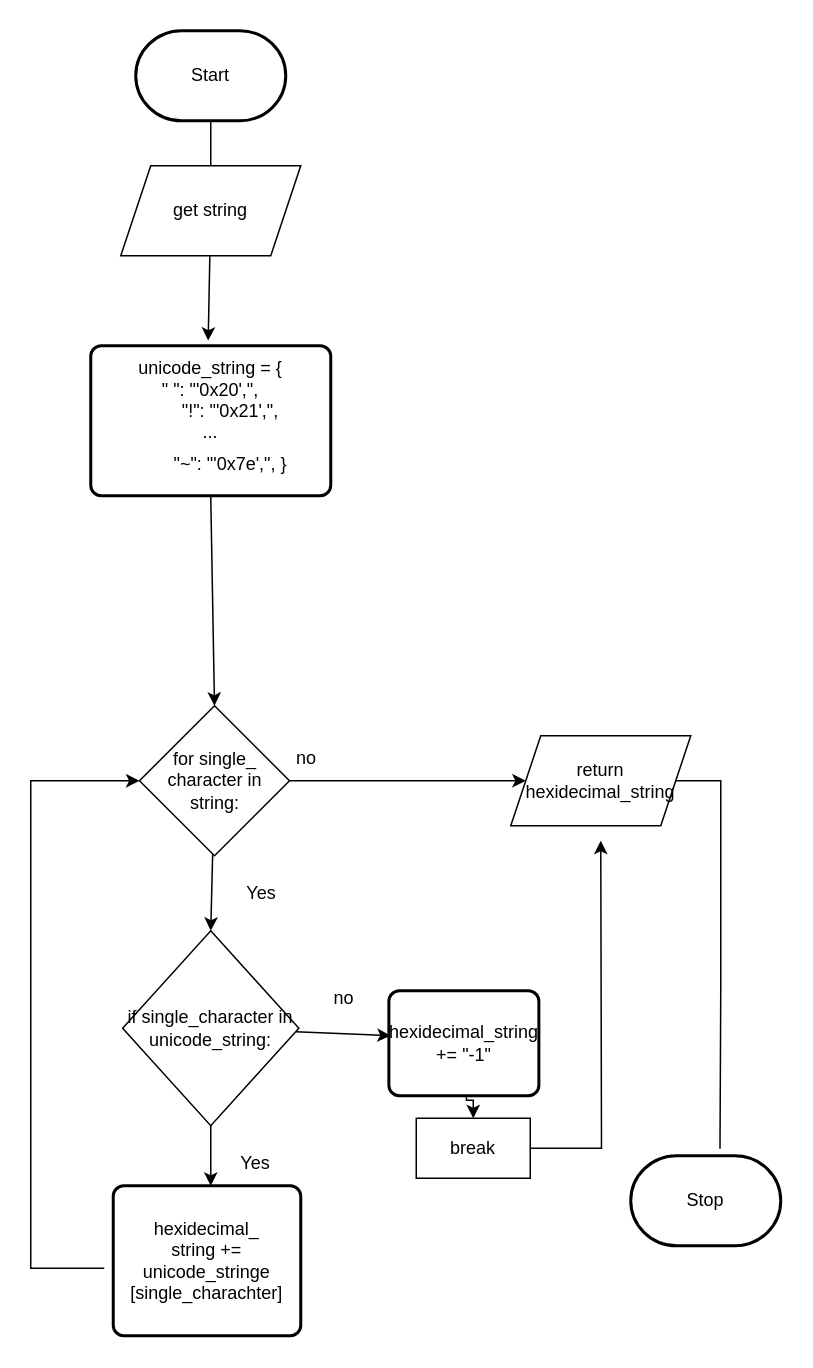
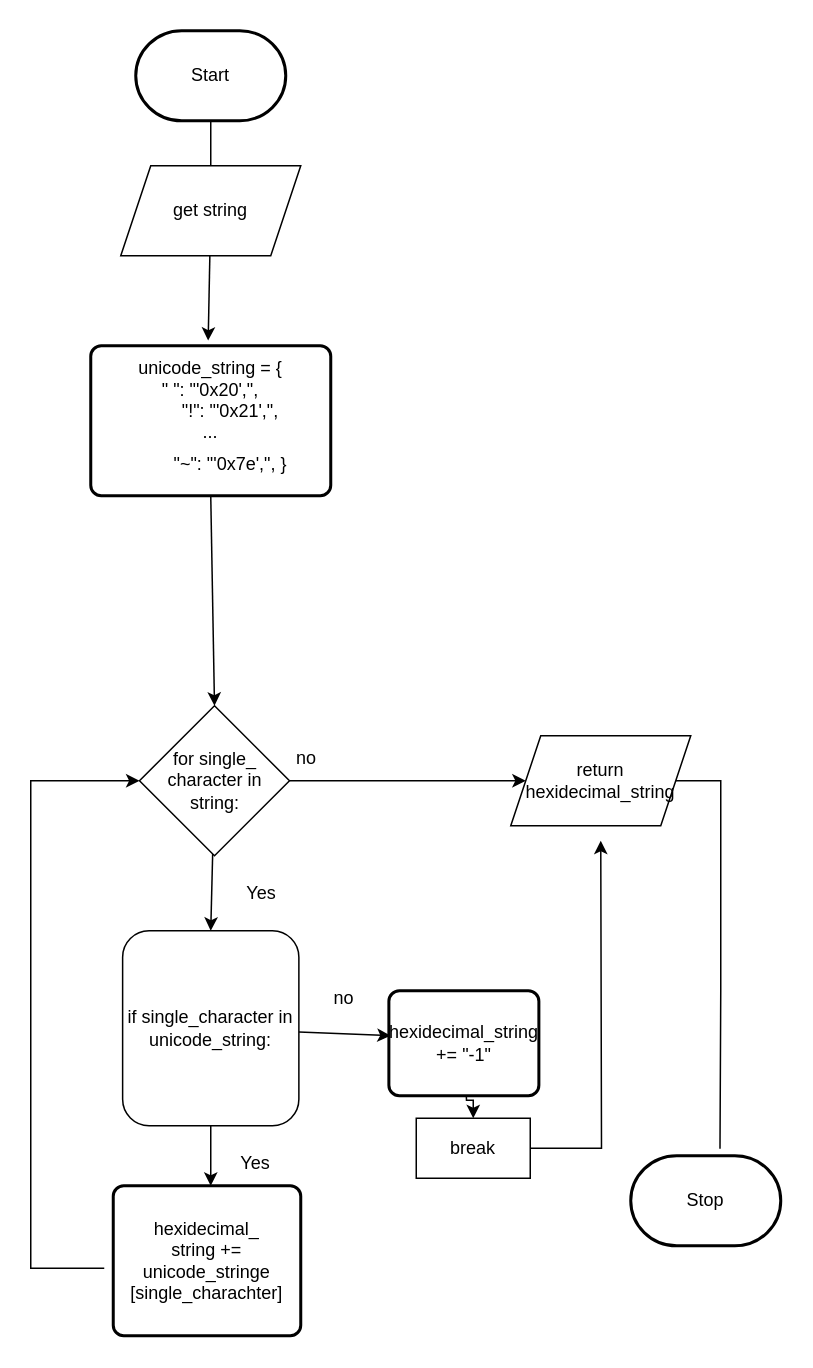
node "if single_character in unicode_string:": shape diamond -> rounded rectangle
